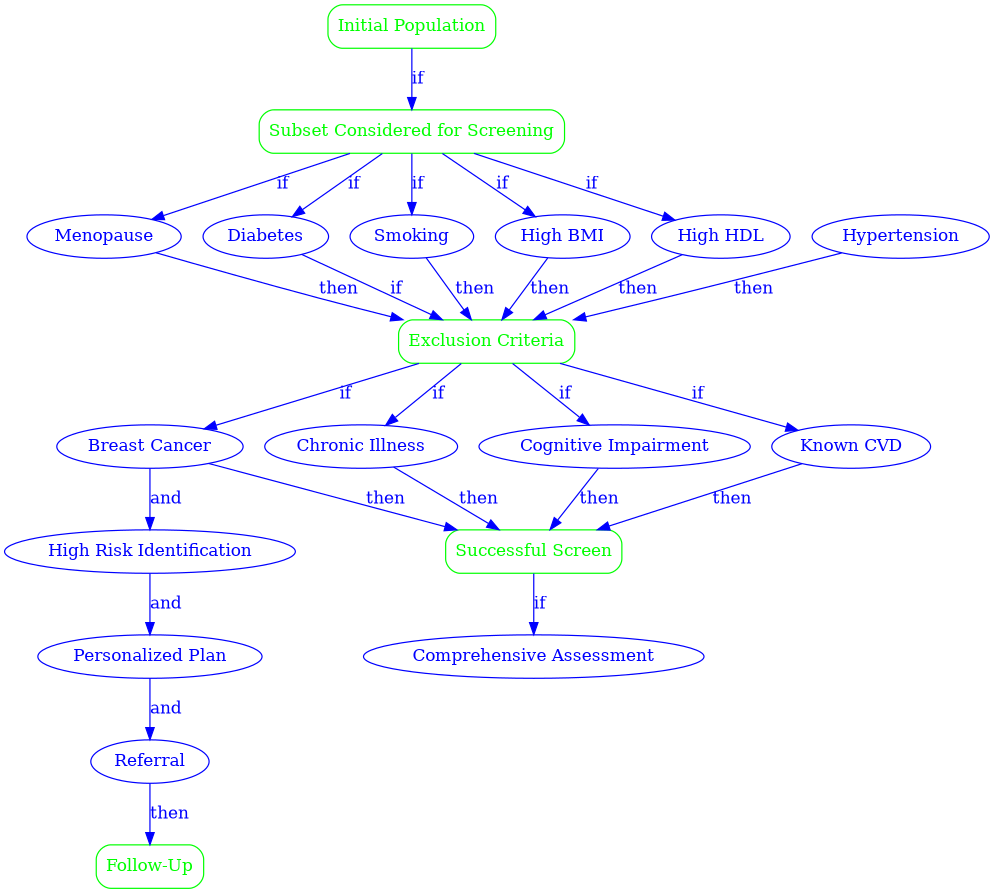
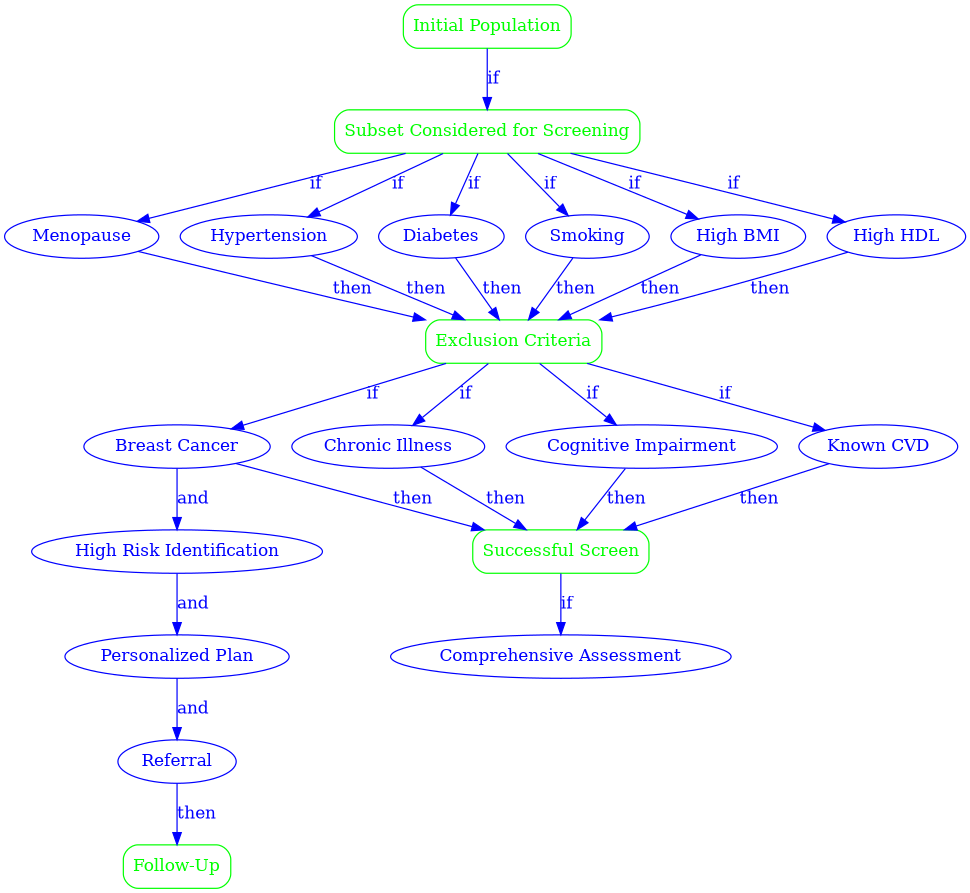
edge "Subset Considered for Screening" -> "Hypertension": added, label "if"
edge "Diabetes" -> "Exclusion Criteria": label "if" -> "then"
